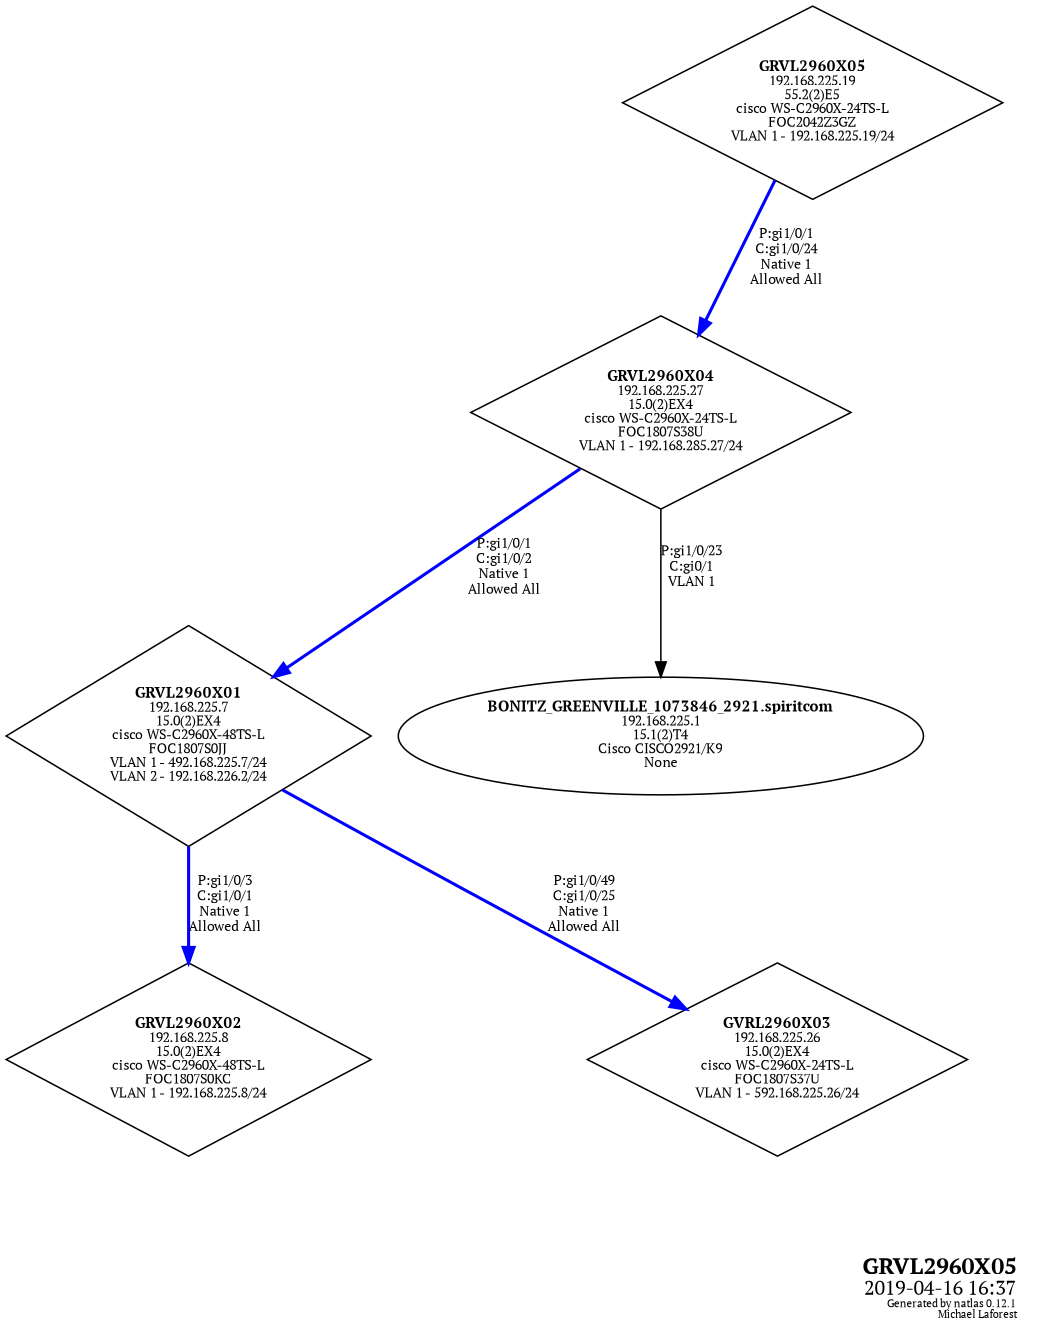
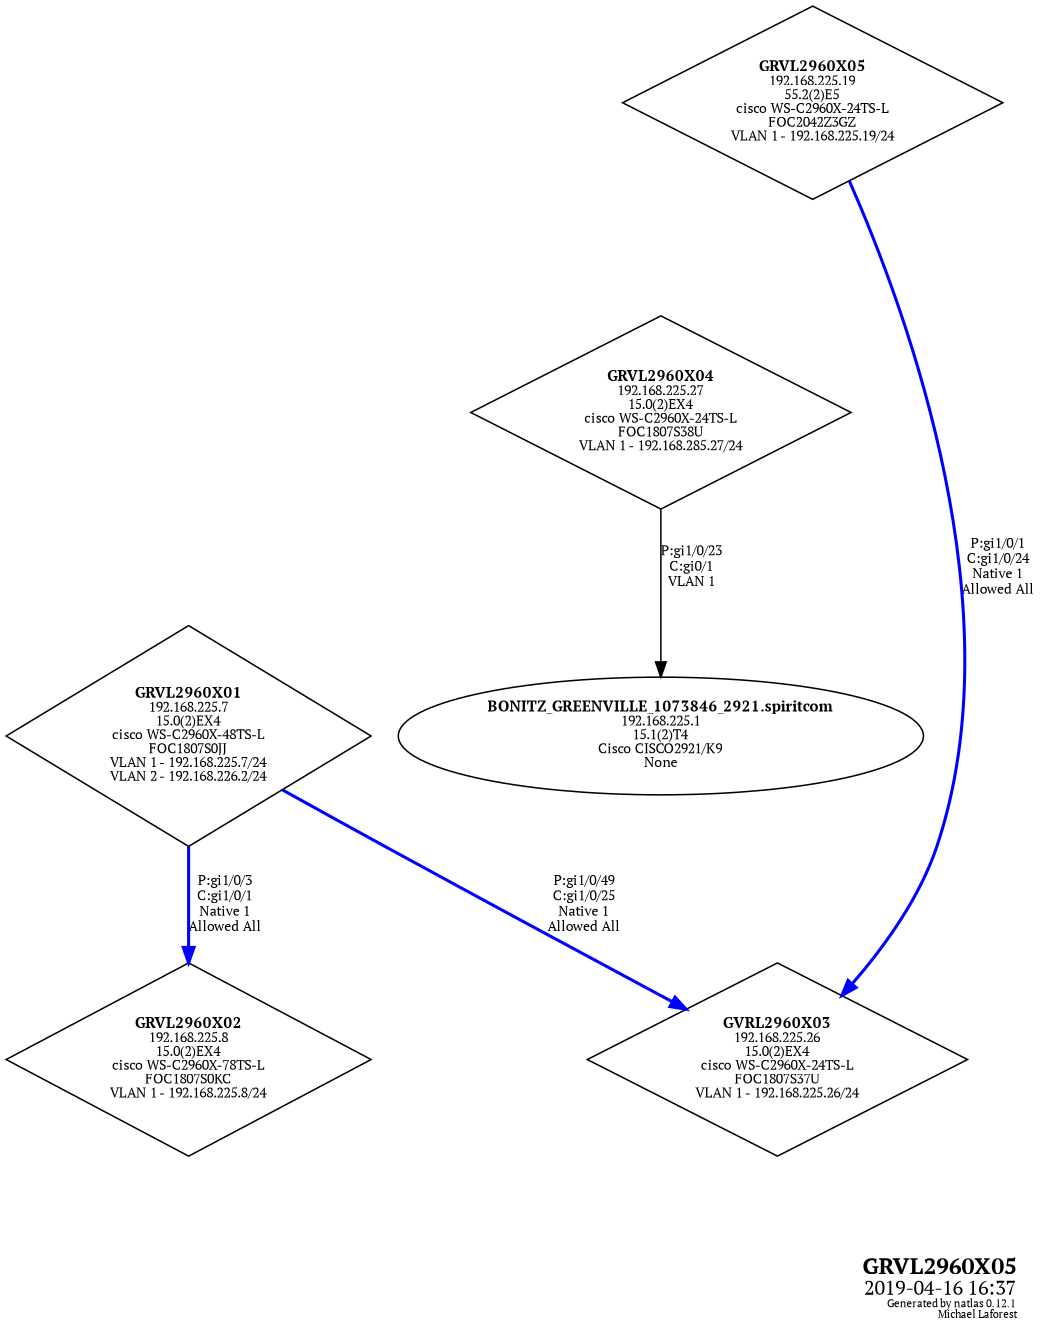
edge "GRVL2960X05" -- "GRVL2960X04": now "GRVL2960X05" -- "GVRL2960X03"
edge "GRVL2960X04" -- "GRVL2960X01": removed, label "P:gi1/0/1 C:gi1/0/2 Native 1 Allowed All"
node "GRVL2960X01": text "VLAN 1 - 492.168.225.7/24" -> "VLAN 1 - 192.168.225.7/24"
node "GRVL2960X02": text "cisco WS-C2960X-48TS-L" -> "cisco WS-C2960X-78TS-L"
node "GVRL2960X03": text "VLAN 1 - 592.168.225.26/24" -> "VLAN 1 - 192.168.225.26/24"
